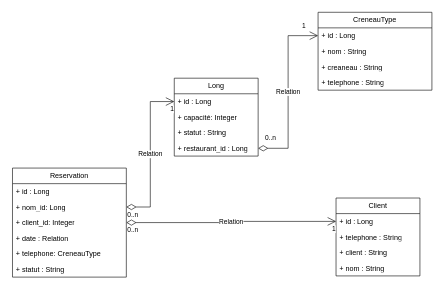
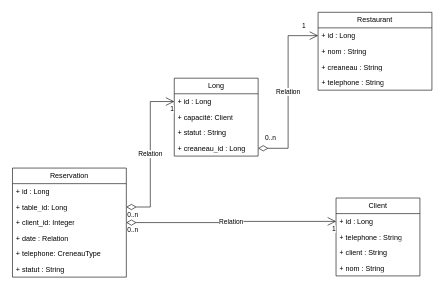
node "CreneauType": label "CreneauType" -> "Restaurant"
node "+ capacité: Integer": label "+ capacité: Integer" -> "+ capacité: Client"
node "+ restaurant_id : Long": label "+ restaurant_id : Long" -> "+ creaneau_id : Long"
node "+ nom_id: Long": label "+ nom_id: Long" -> "+ table_id: Long"
